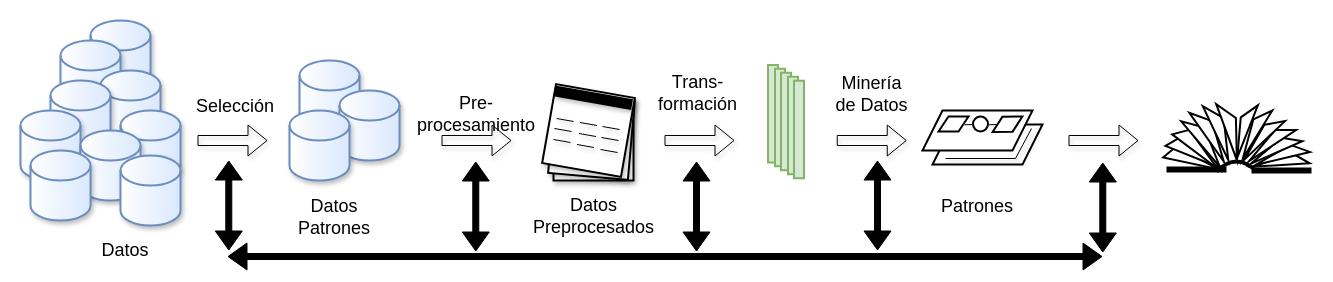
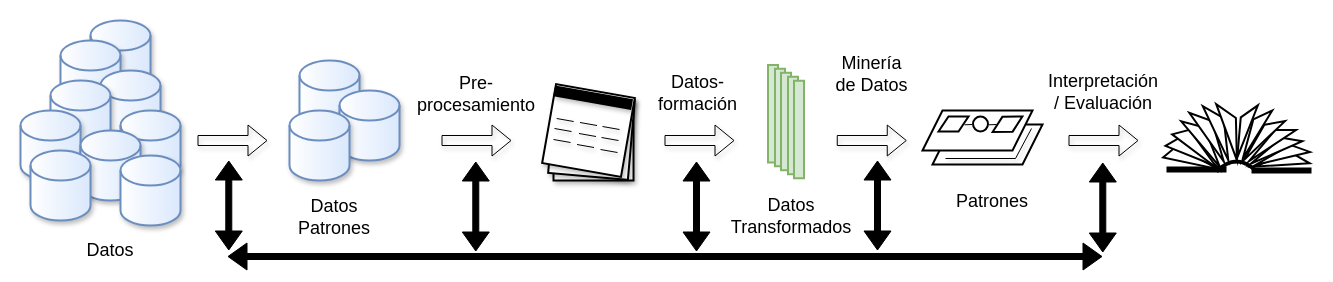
node "Interpretación / Evaluación": added
node "Trans-formación": label "Trans-formación" -> "Datos-formación"
node "Minería de Datos": moved (872, 95) -> (872, 75)
node "Selección": removed
node "Pre-procesamiento": moved (477, 115) -> (477, 95)
node "Patrones": moved (978, 207) -> (993, 202)
node "Datos Preprocesados": removed
node "Datos Transformados": added
node "Datos": moved (126, 251) -> (111, 251)
